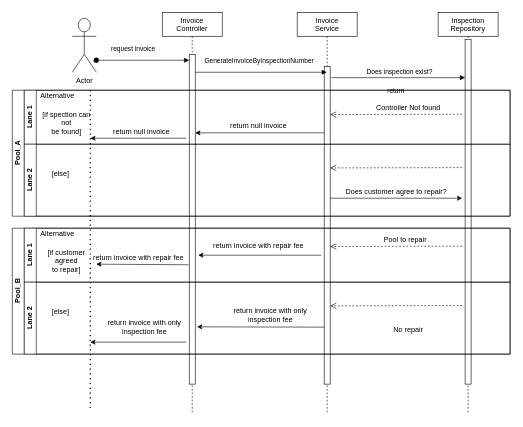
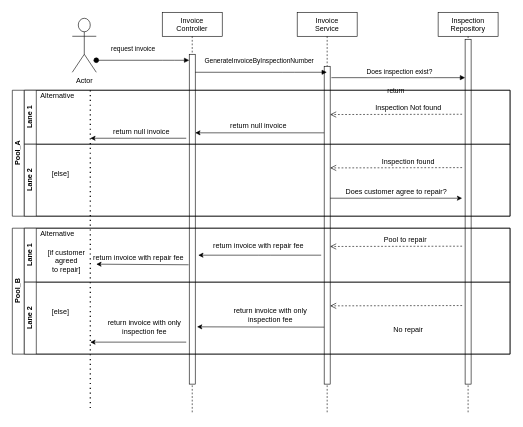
node "Controller Not found": label "Controller Not found" -> "Inspection Not found"
node "[if spection can not be found]": removed
node "Inspection found": added
